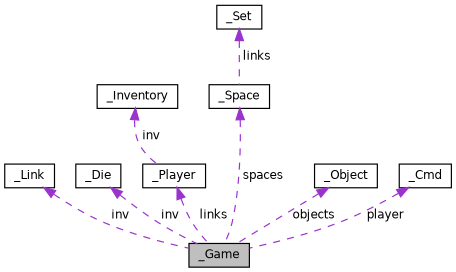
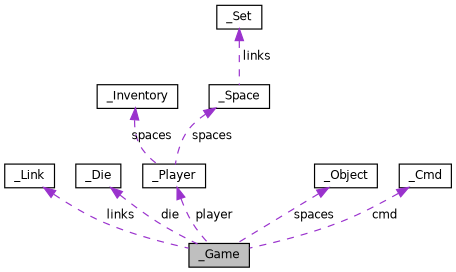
edge "_Player" -> "_Inventory": label " inv" -> " spaces"
edge "_Game" -> "_Space": now "_Player" -> "_Space"
edge "_Game" -> "_Link": label " inv" -> " links"
edge "_Game" -> "_Die": label " inv" -> " die"
edge "_Game" -> "_Player": label " links" -> " player"
edge "_Game" -> "_Object": label " objects" -> " spaces"
edge "_Game" -> "_Cmd": label " player" -> " cmd"
